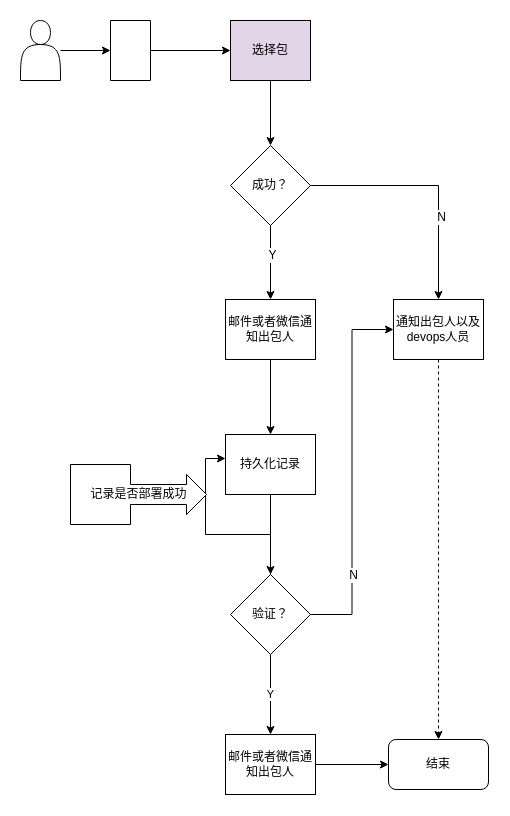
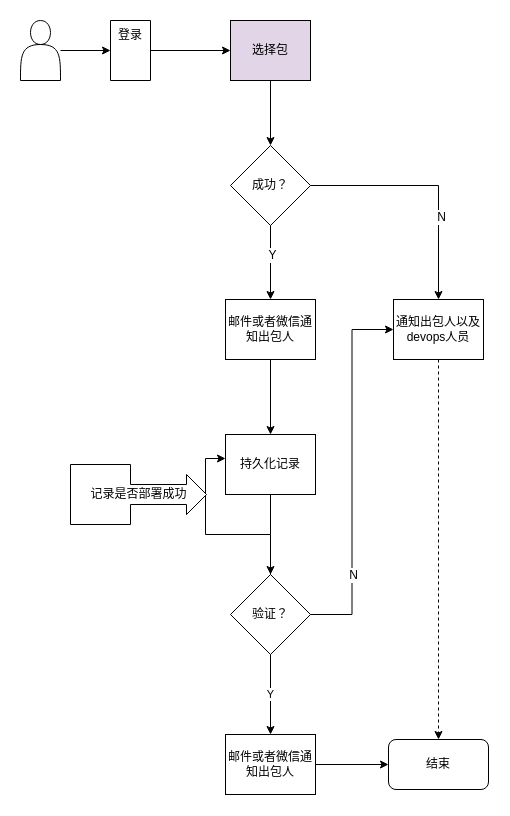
node "登录": added
